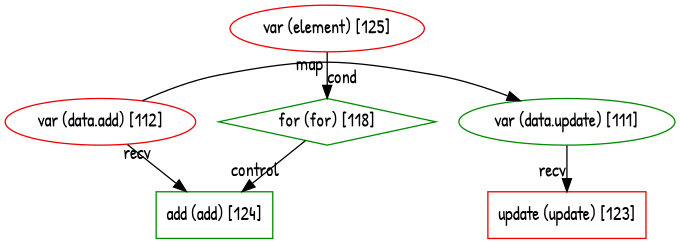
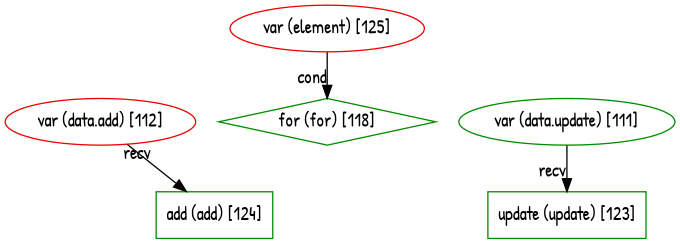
edge "var (data.add) [112]" -> "var (data.update) [111]": removed, label "map"
edge "for (for) [118]" -> "add (add) [124]": removed, label "control"
node "update (update) [123]": color red2 -> green4
